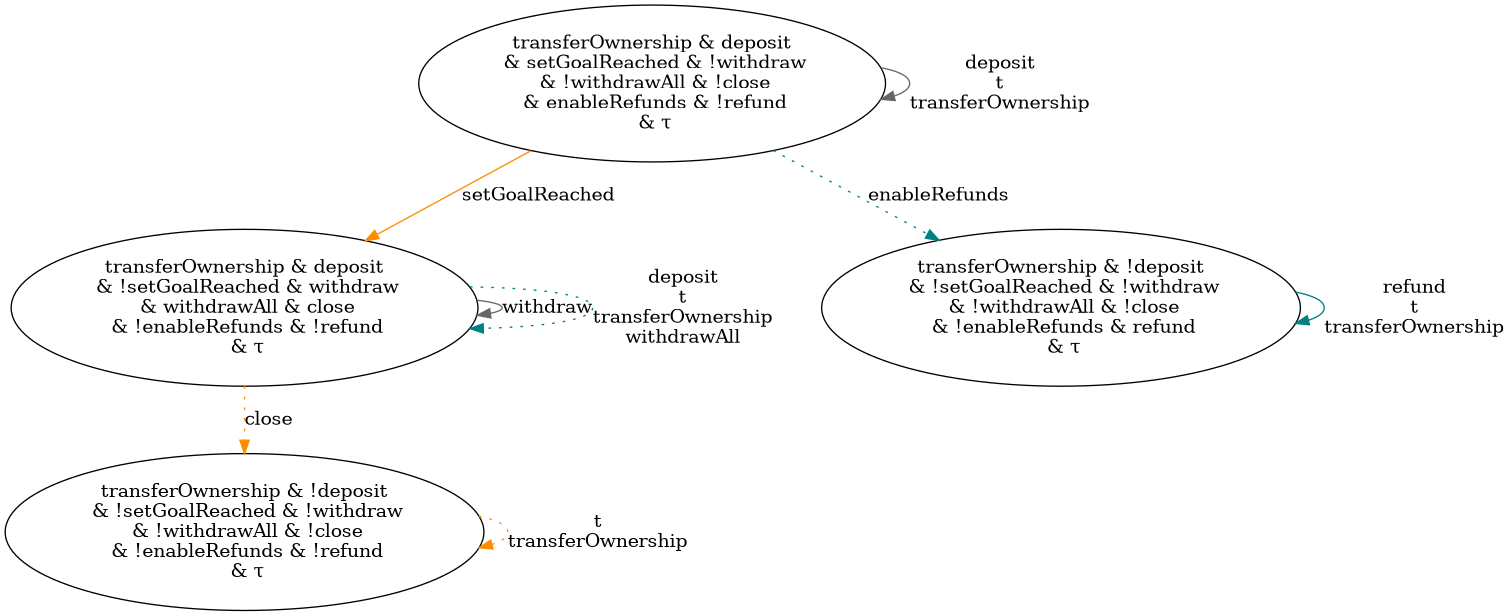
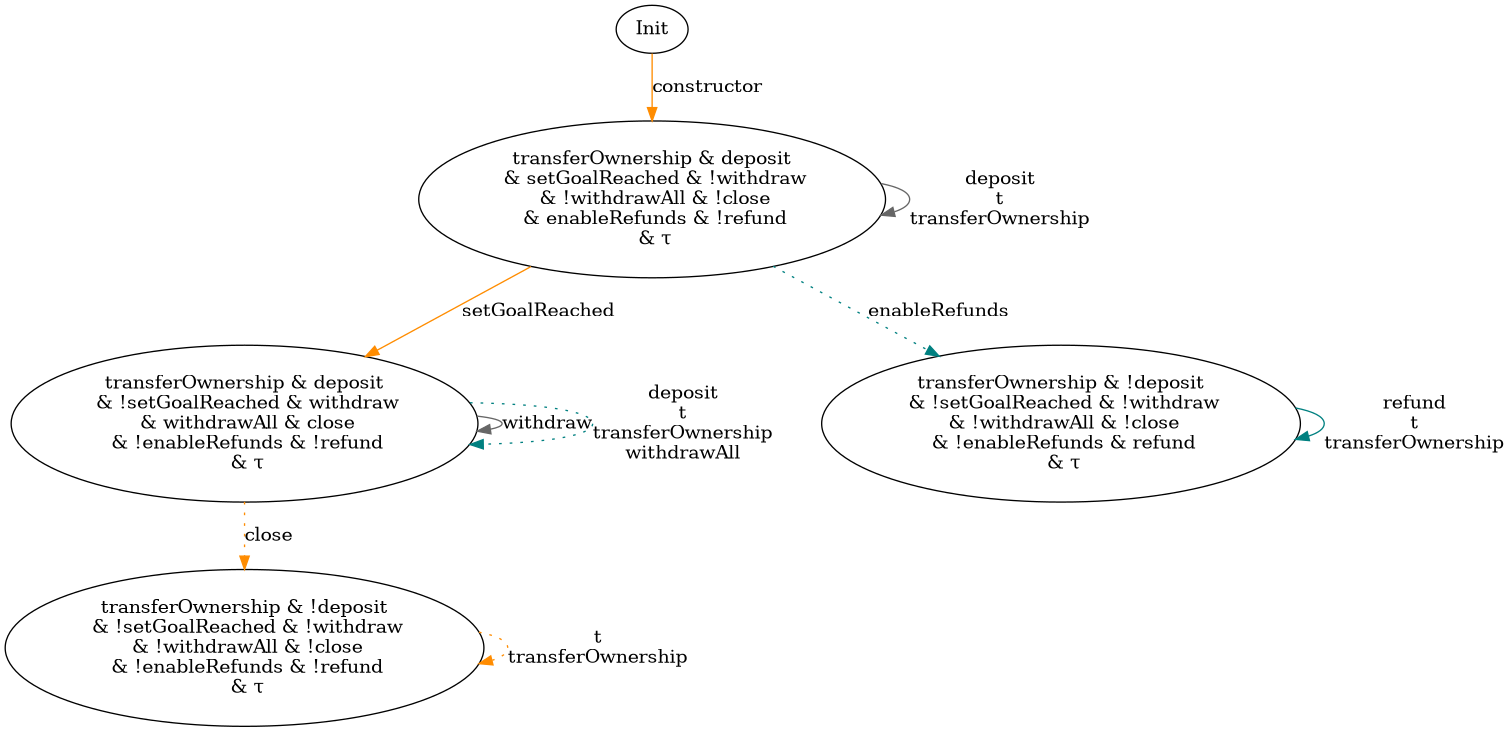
node "Init": added
